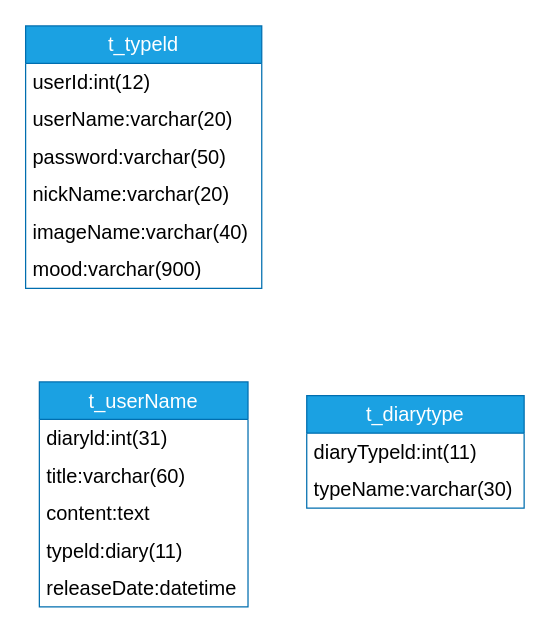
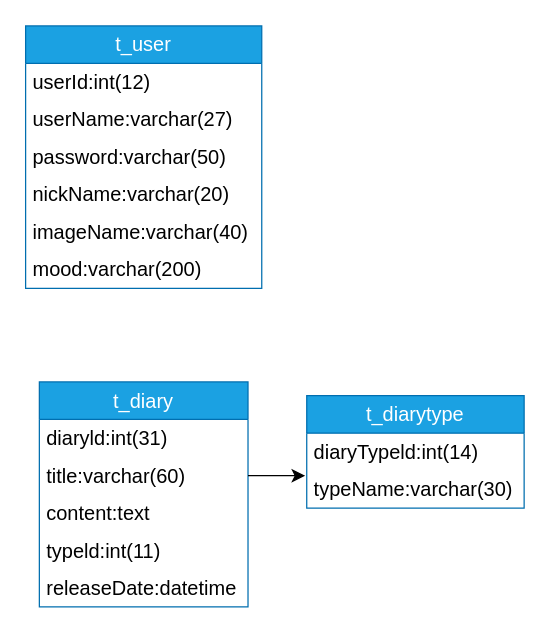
node "t_typeld": label "t_typeld" -> "t_user"
node "userName:varchar(20)": label "userName:varchar(20)" -> "userName:varchar(27)"
node "mood:varchar(900)": label "mood:varchar(900)" -> "mood:varchar(200)"
node "t_userName": label "t_userName" -> "t_diary"
node "diaryTypeld:int(11)": label "diaryTypeld:int(11)" -> "diaryTypeld:int(14)"
edge "title:varchar(60)" -> "typeName:varchar(30)": added
node "typeld:diary(11)": label "typeld:diary(11)" -> "typeld:int(11)"
